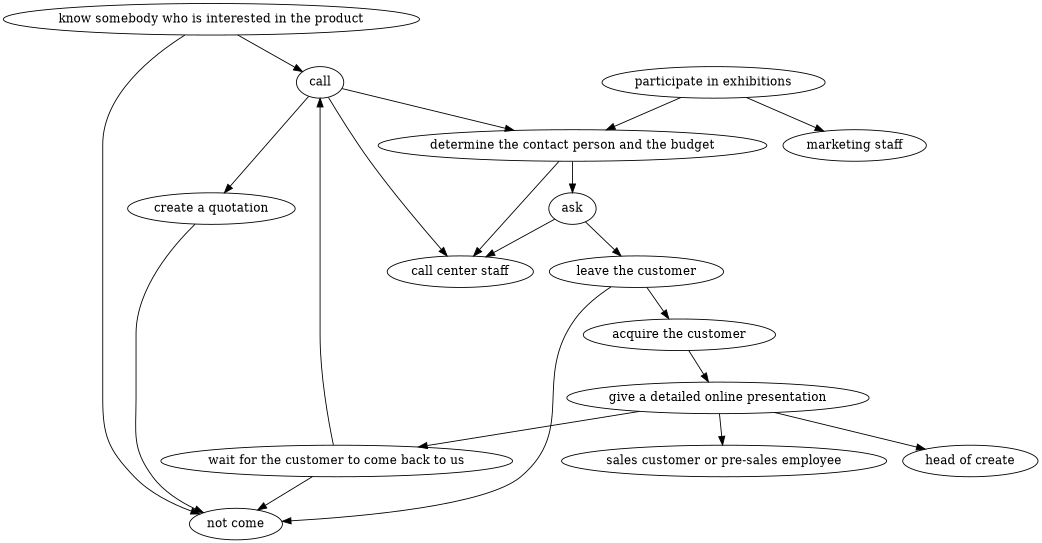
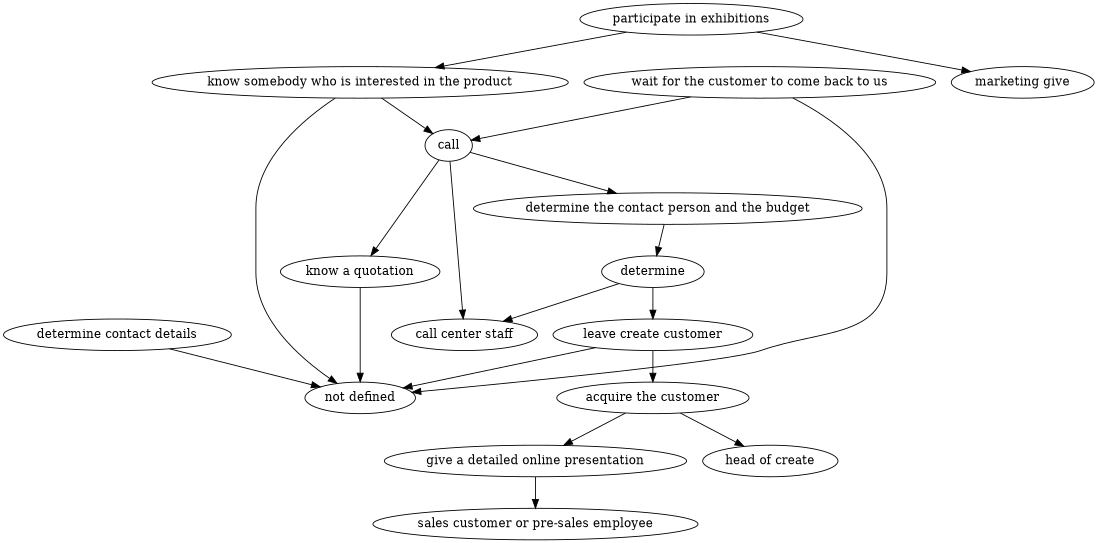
edge "participate in exhibitions" -> "determine the contact person and the budget": now "participate in exhibitions" -> "know somebody who is interested in the product"
node "marketing staff": label "marketing staff" -> "marketing give"
edge "determine the contact person and the budget" -> "call center staff": removed
node "create a quotation": label "create a quotation" -> "know a quotation"
node "ask": label "ask" -> "determine"
node "leave the customer": label "leave the customer" -> "leave create customer"
node "determine contact details": added
edge "give a detailed online presentation" -> "wait for the customer to come back to us": removed
edge "give a detailed online presentation" -> "head of create": now "acquire the customer" -> "head of create"
node "not come": label "not come" -> "not defined"
